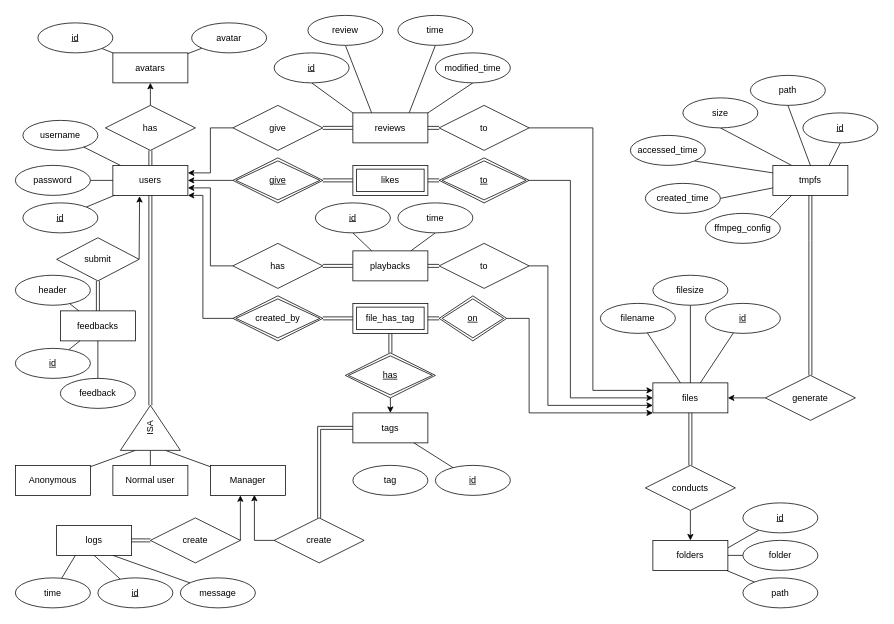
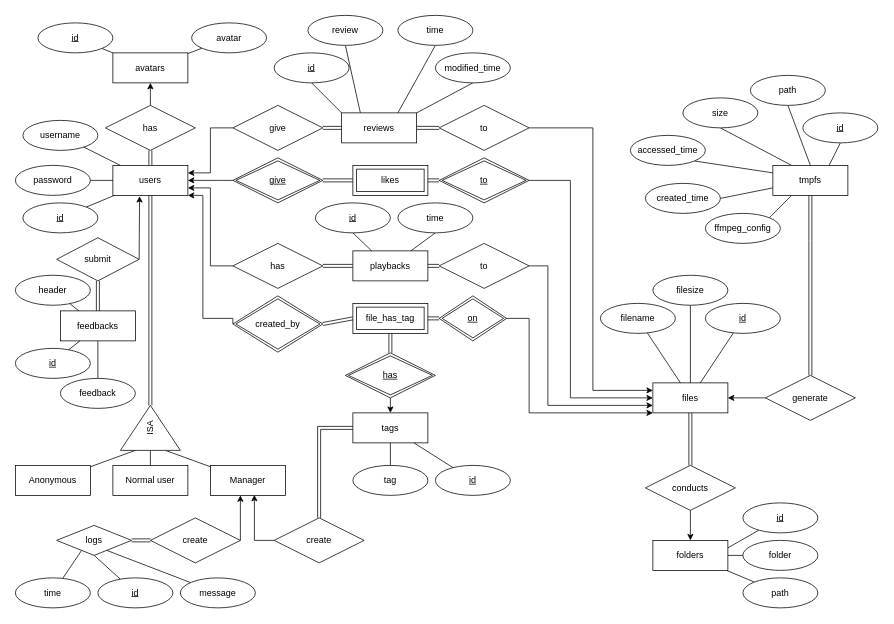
node "reviews": moved (390, 128) -> (379, 128)
node "created_by": size 90x45 -> 90x56
edge "tags" -- "tag": added
node "logs": shape rectangle -> diamond
